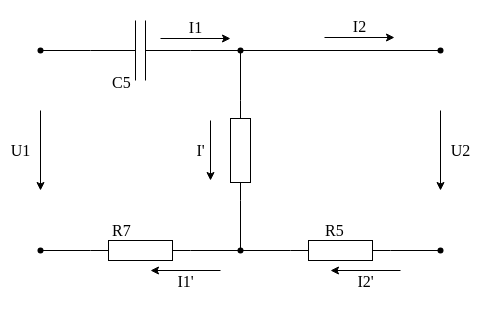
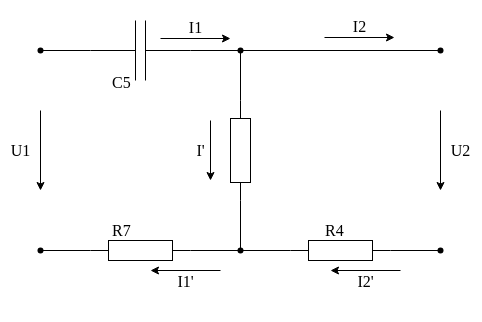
node "R5": label "R5" -> "R4"
